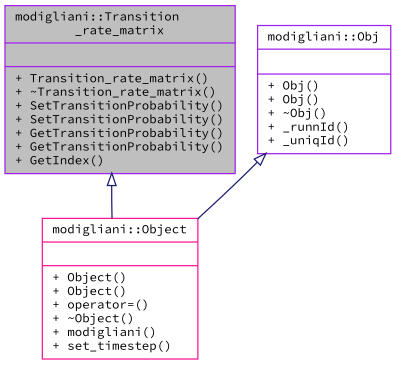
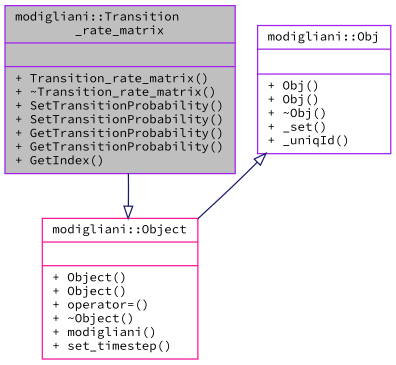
node "modigliani::Obj": text "+ _runnId()" -> "+ _set()"
edge "modigliani::Object" -> "modigliani::Transition": reversed
